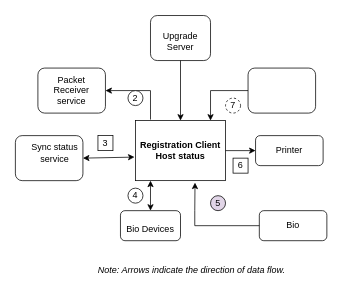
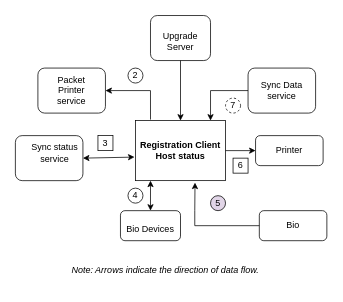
node "Packet Receiver service": label "Packet Receiver service" -> "Packet Printer service"
node "Sync Data service": added
node "2": moved (135, 98) -> (135, 75)
node "Note: Arrows indicate the direction of data flow.": moved (192, 270) -> (165, 270)
